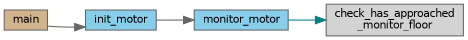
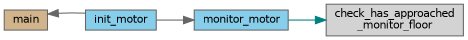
edge "main" -> "init_motor": reversed
